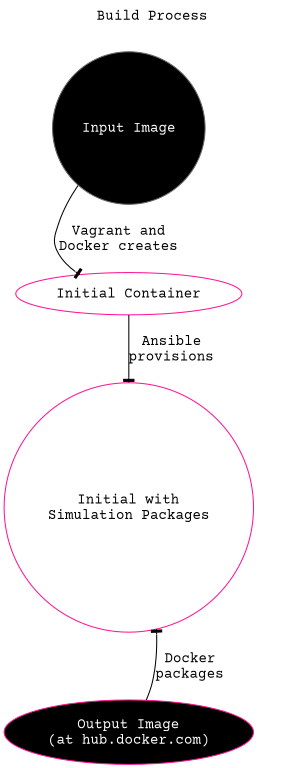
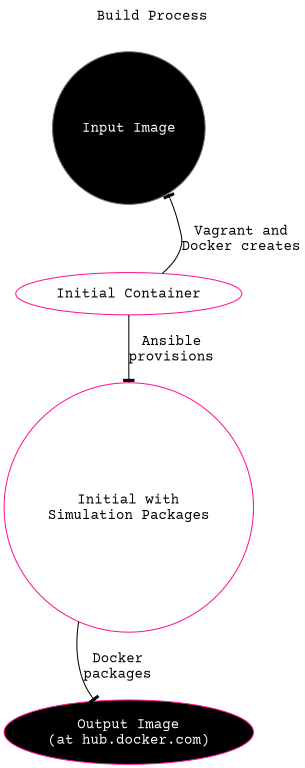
edge "Input Image" -> "Initial Container": reversed
edge "Output Image (at hub.docker.com)" -> "Initial with Simulation Packages": reversed
